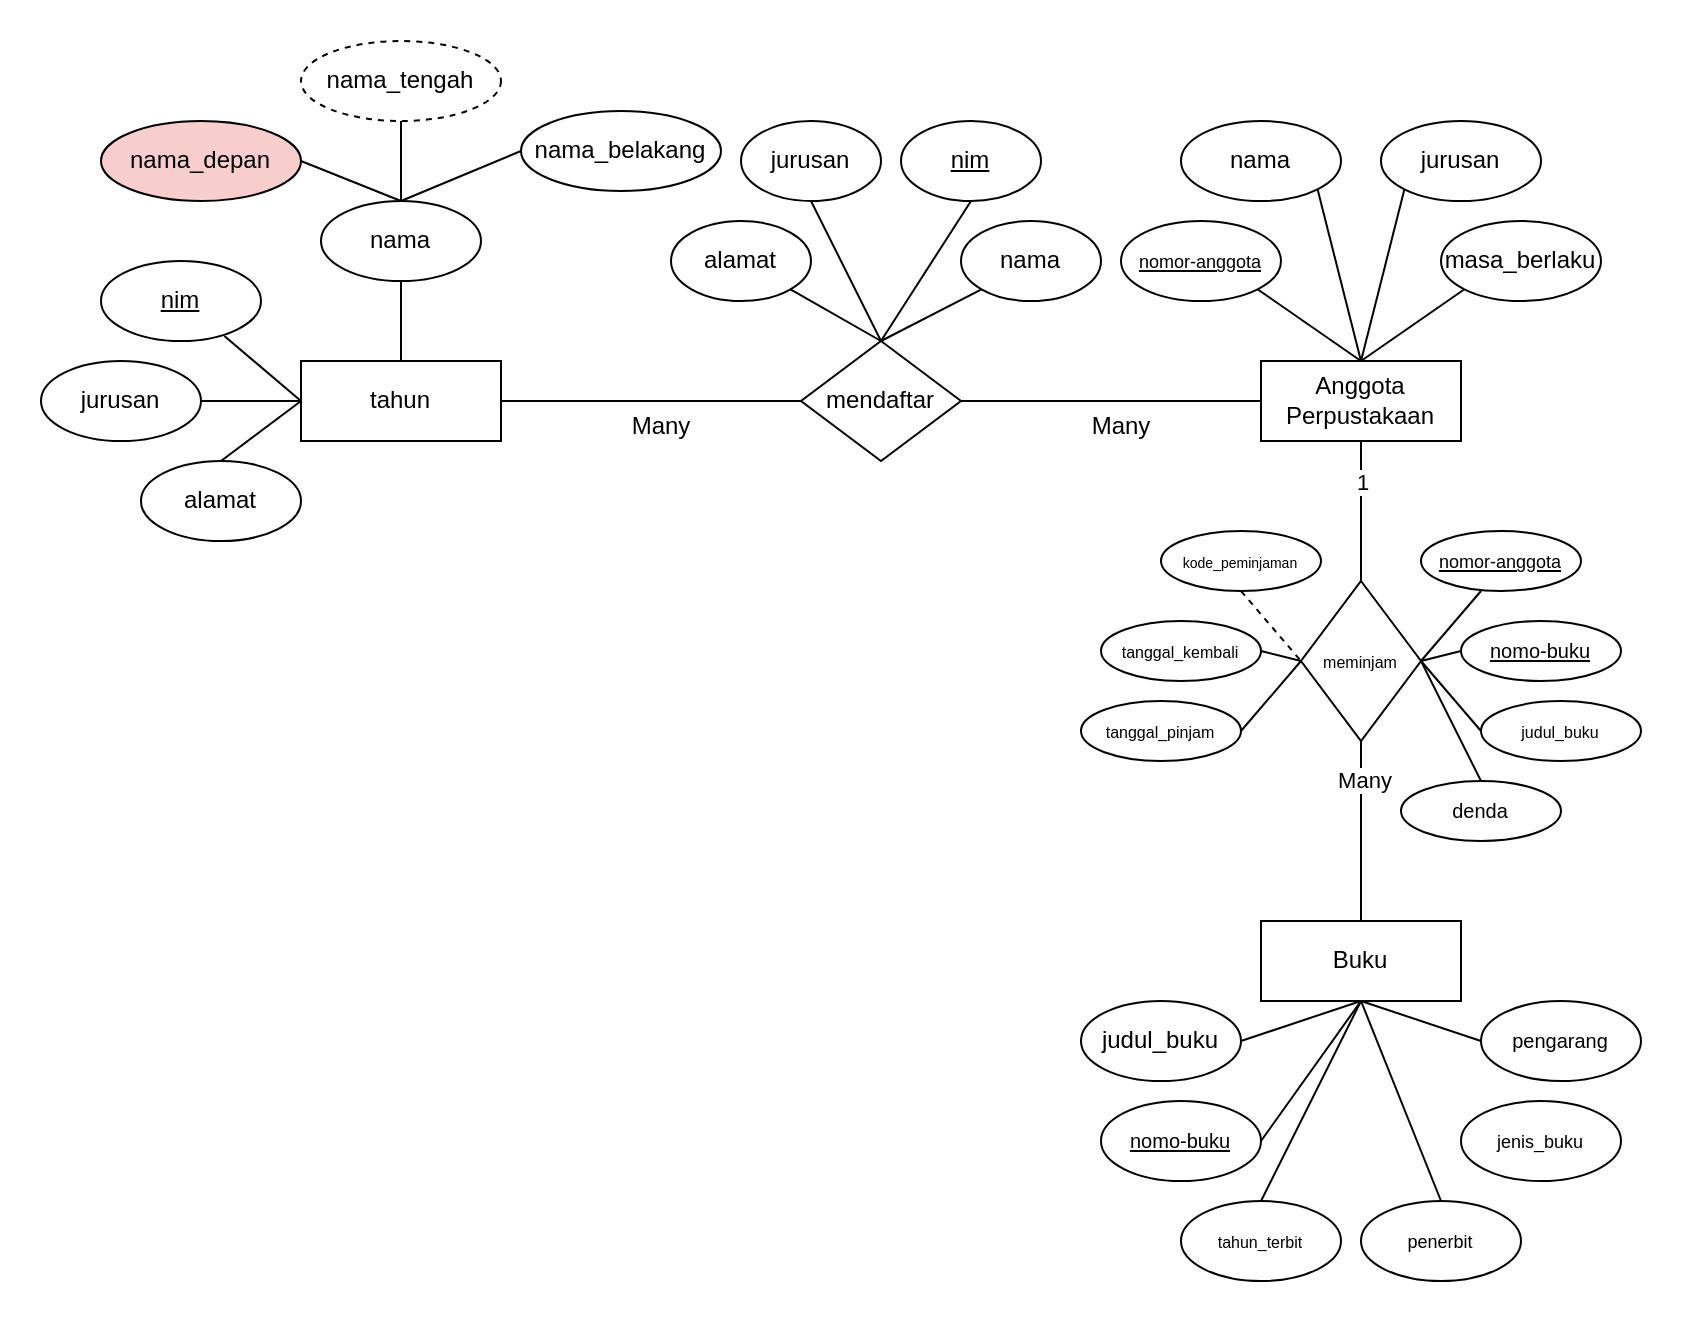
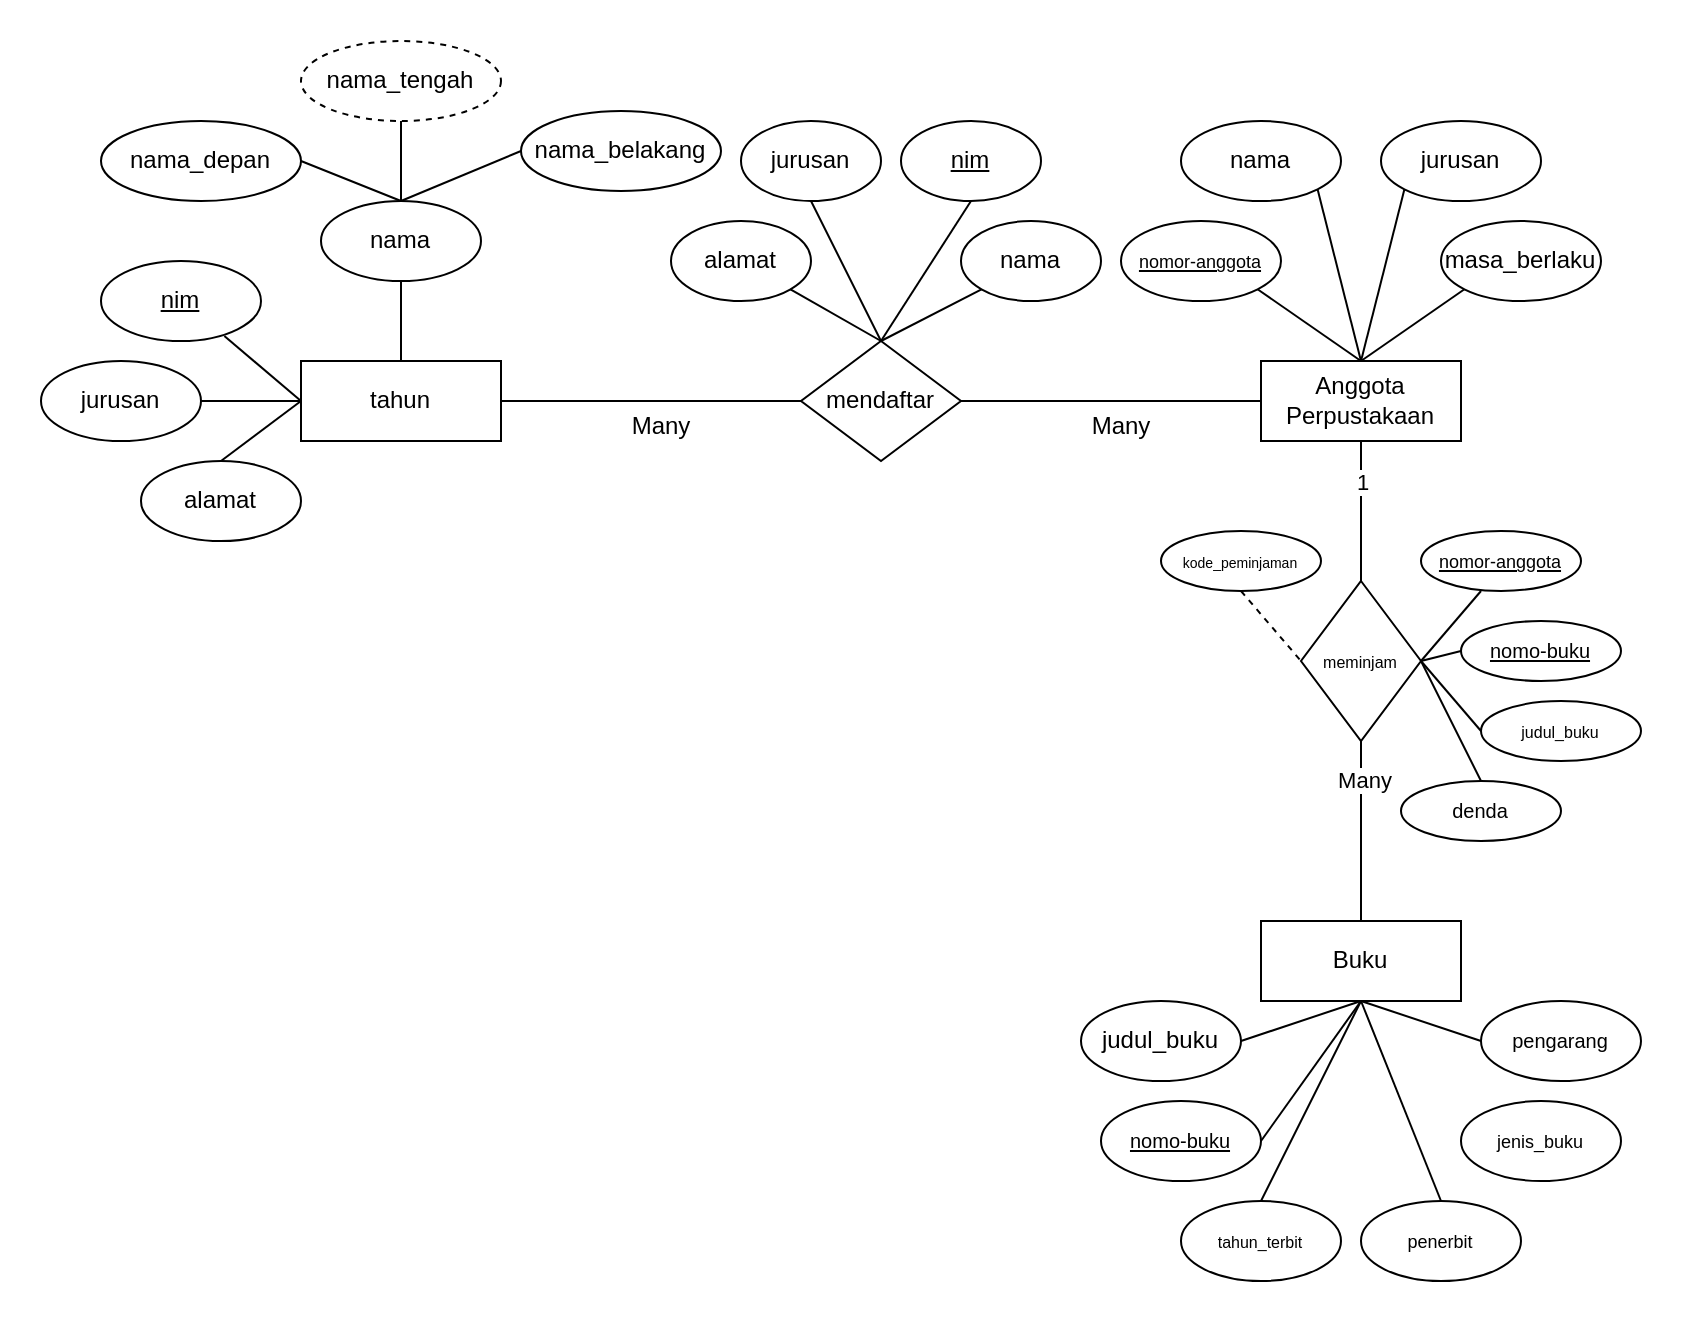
node "nama_depan": fillcolor #f8cecc -> #ffffff
node "tanggal_kembali": removed
edge "tanggal_kembali" -- "meminjam": removed
edge "meminjam" -- "tanggal_pinjam": removed
node "tanggal_pinjam": removed
